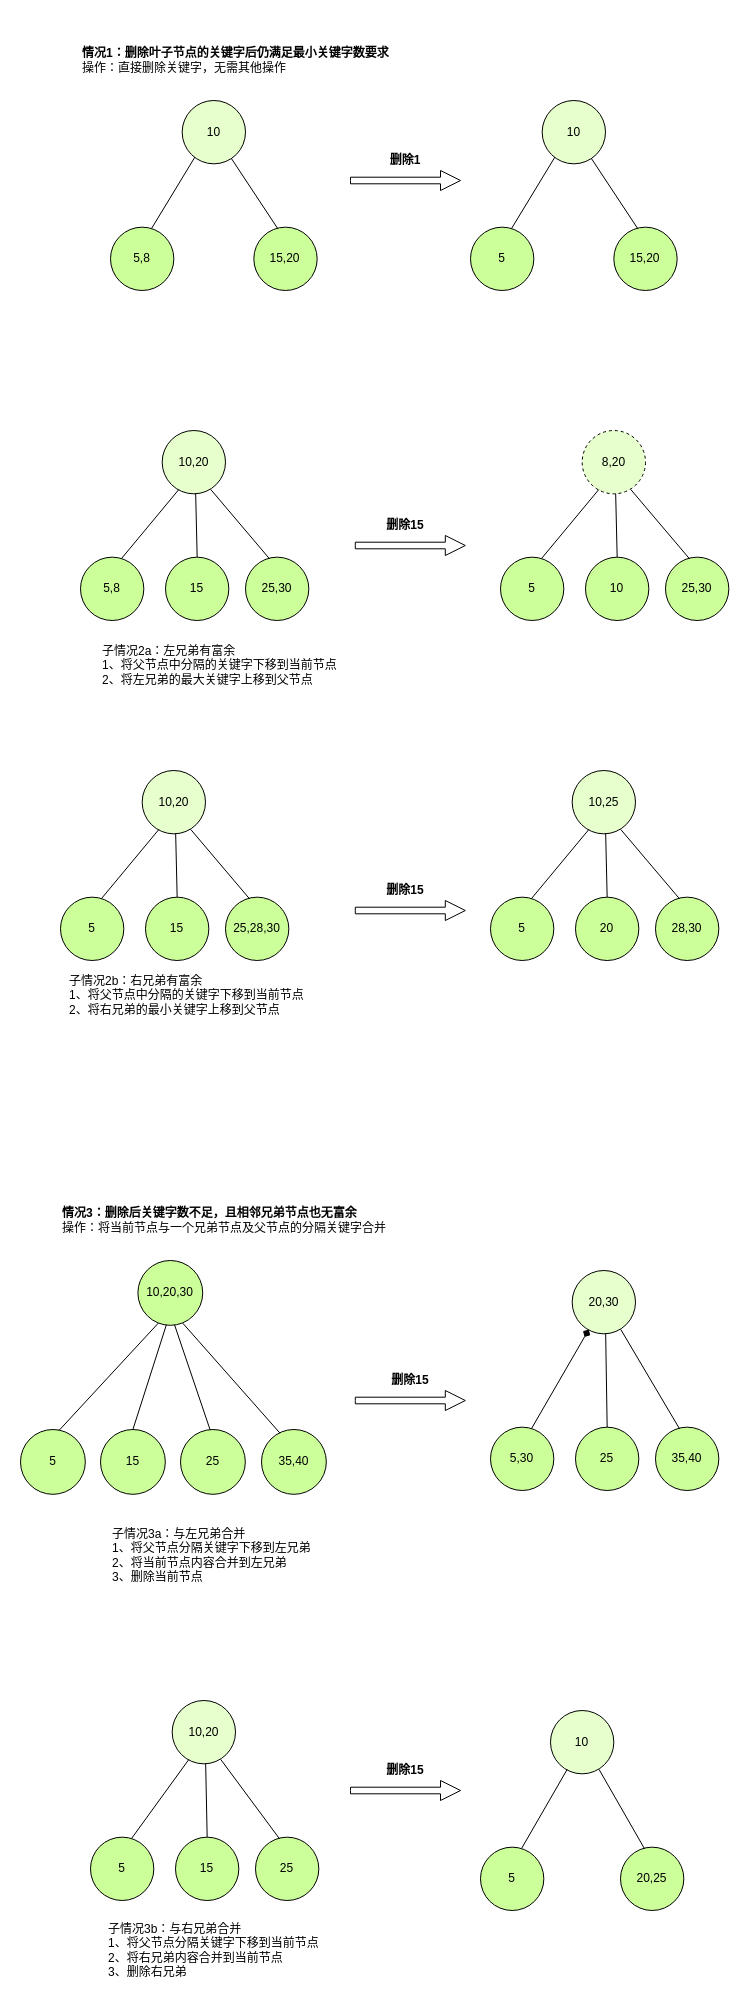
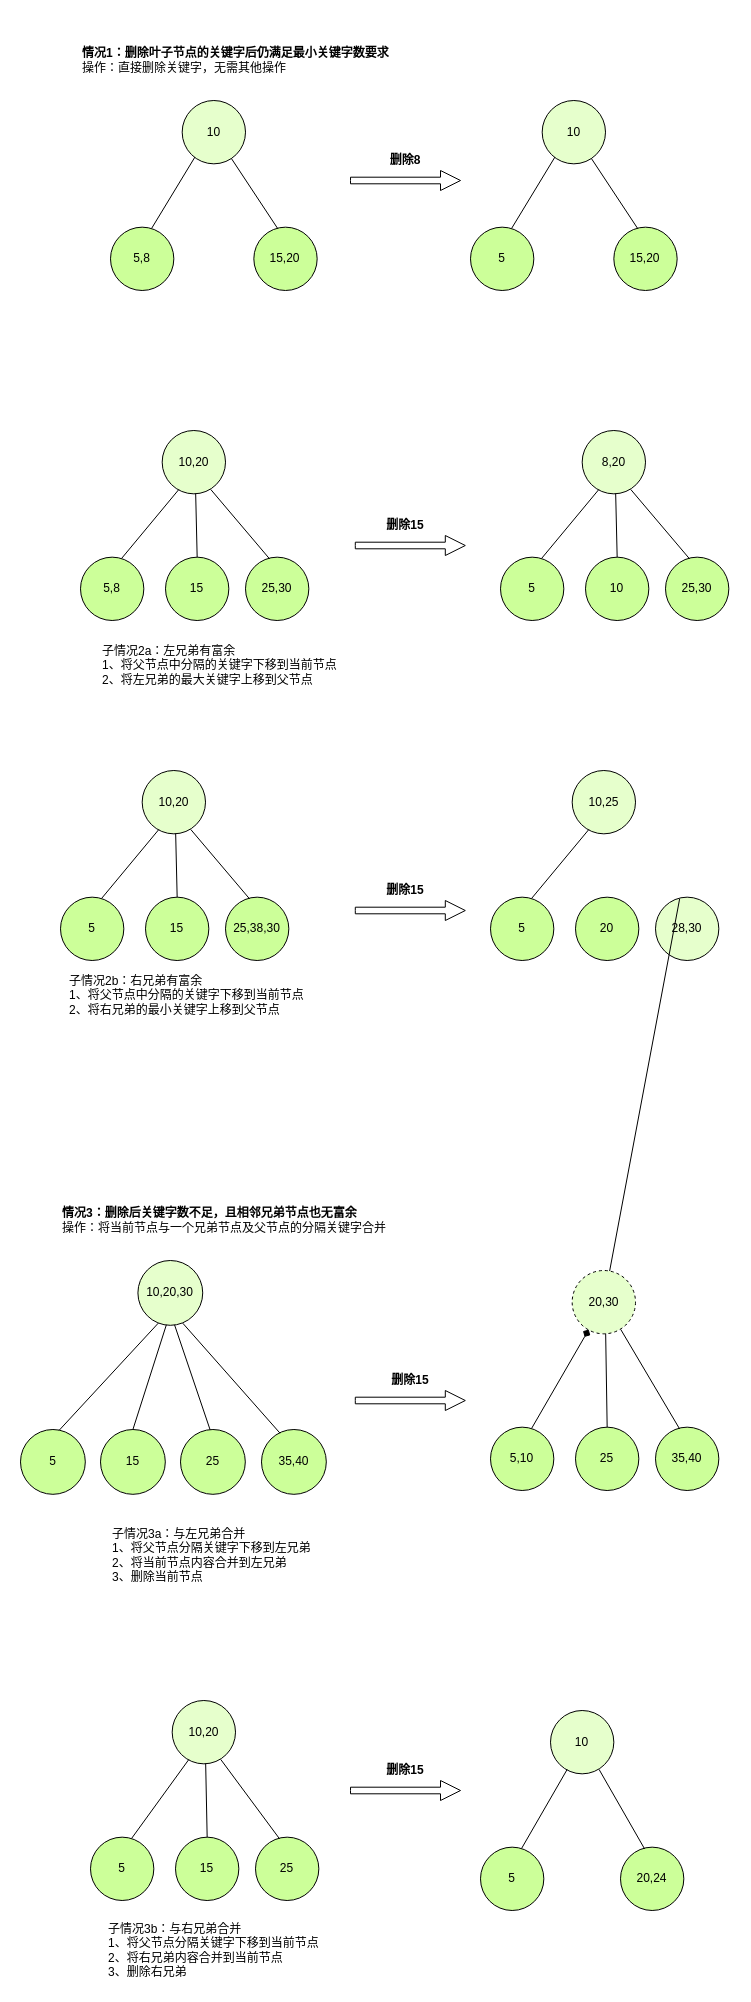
node "删除1": label "删除1" -> "删除8"
node "8,20": style dashed -> solid
edge "10,25" -- "28,30": now "20,30" -- "28,30"
edge "10,25" -- "20": removed
node "25,28,30": label "25,28,30" -> "25,38,30"
node "28,30": fillcolor #ccff99 -> #e6ffcc
node "10,20,30": fillcolor #ccff99 -> #e6ffcc
node "20,30": style solid -> dashed
node "5,30": label "5,30" -> "5,10"
node "20,25": label "20,25" -> "20,24"
